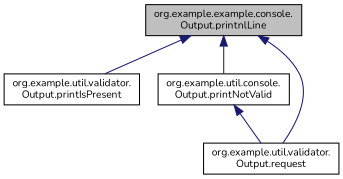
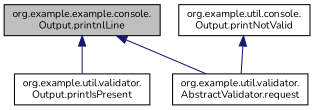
edge "org.example.util.console. Output.printNotValid" -> "org.example.example.console. Output.printnlLine": removed
node "org.example.util.validator. Output.request": label "org.example.util.validator. Output.request" -> "org.example.util.validator. AbstractValidator.request"
